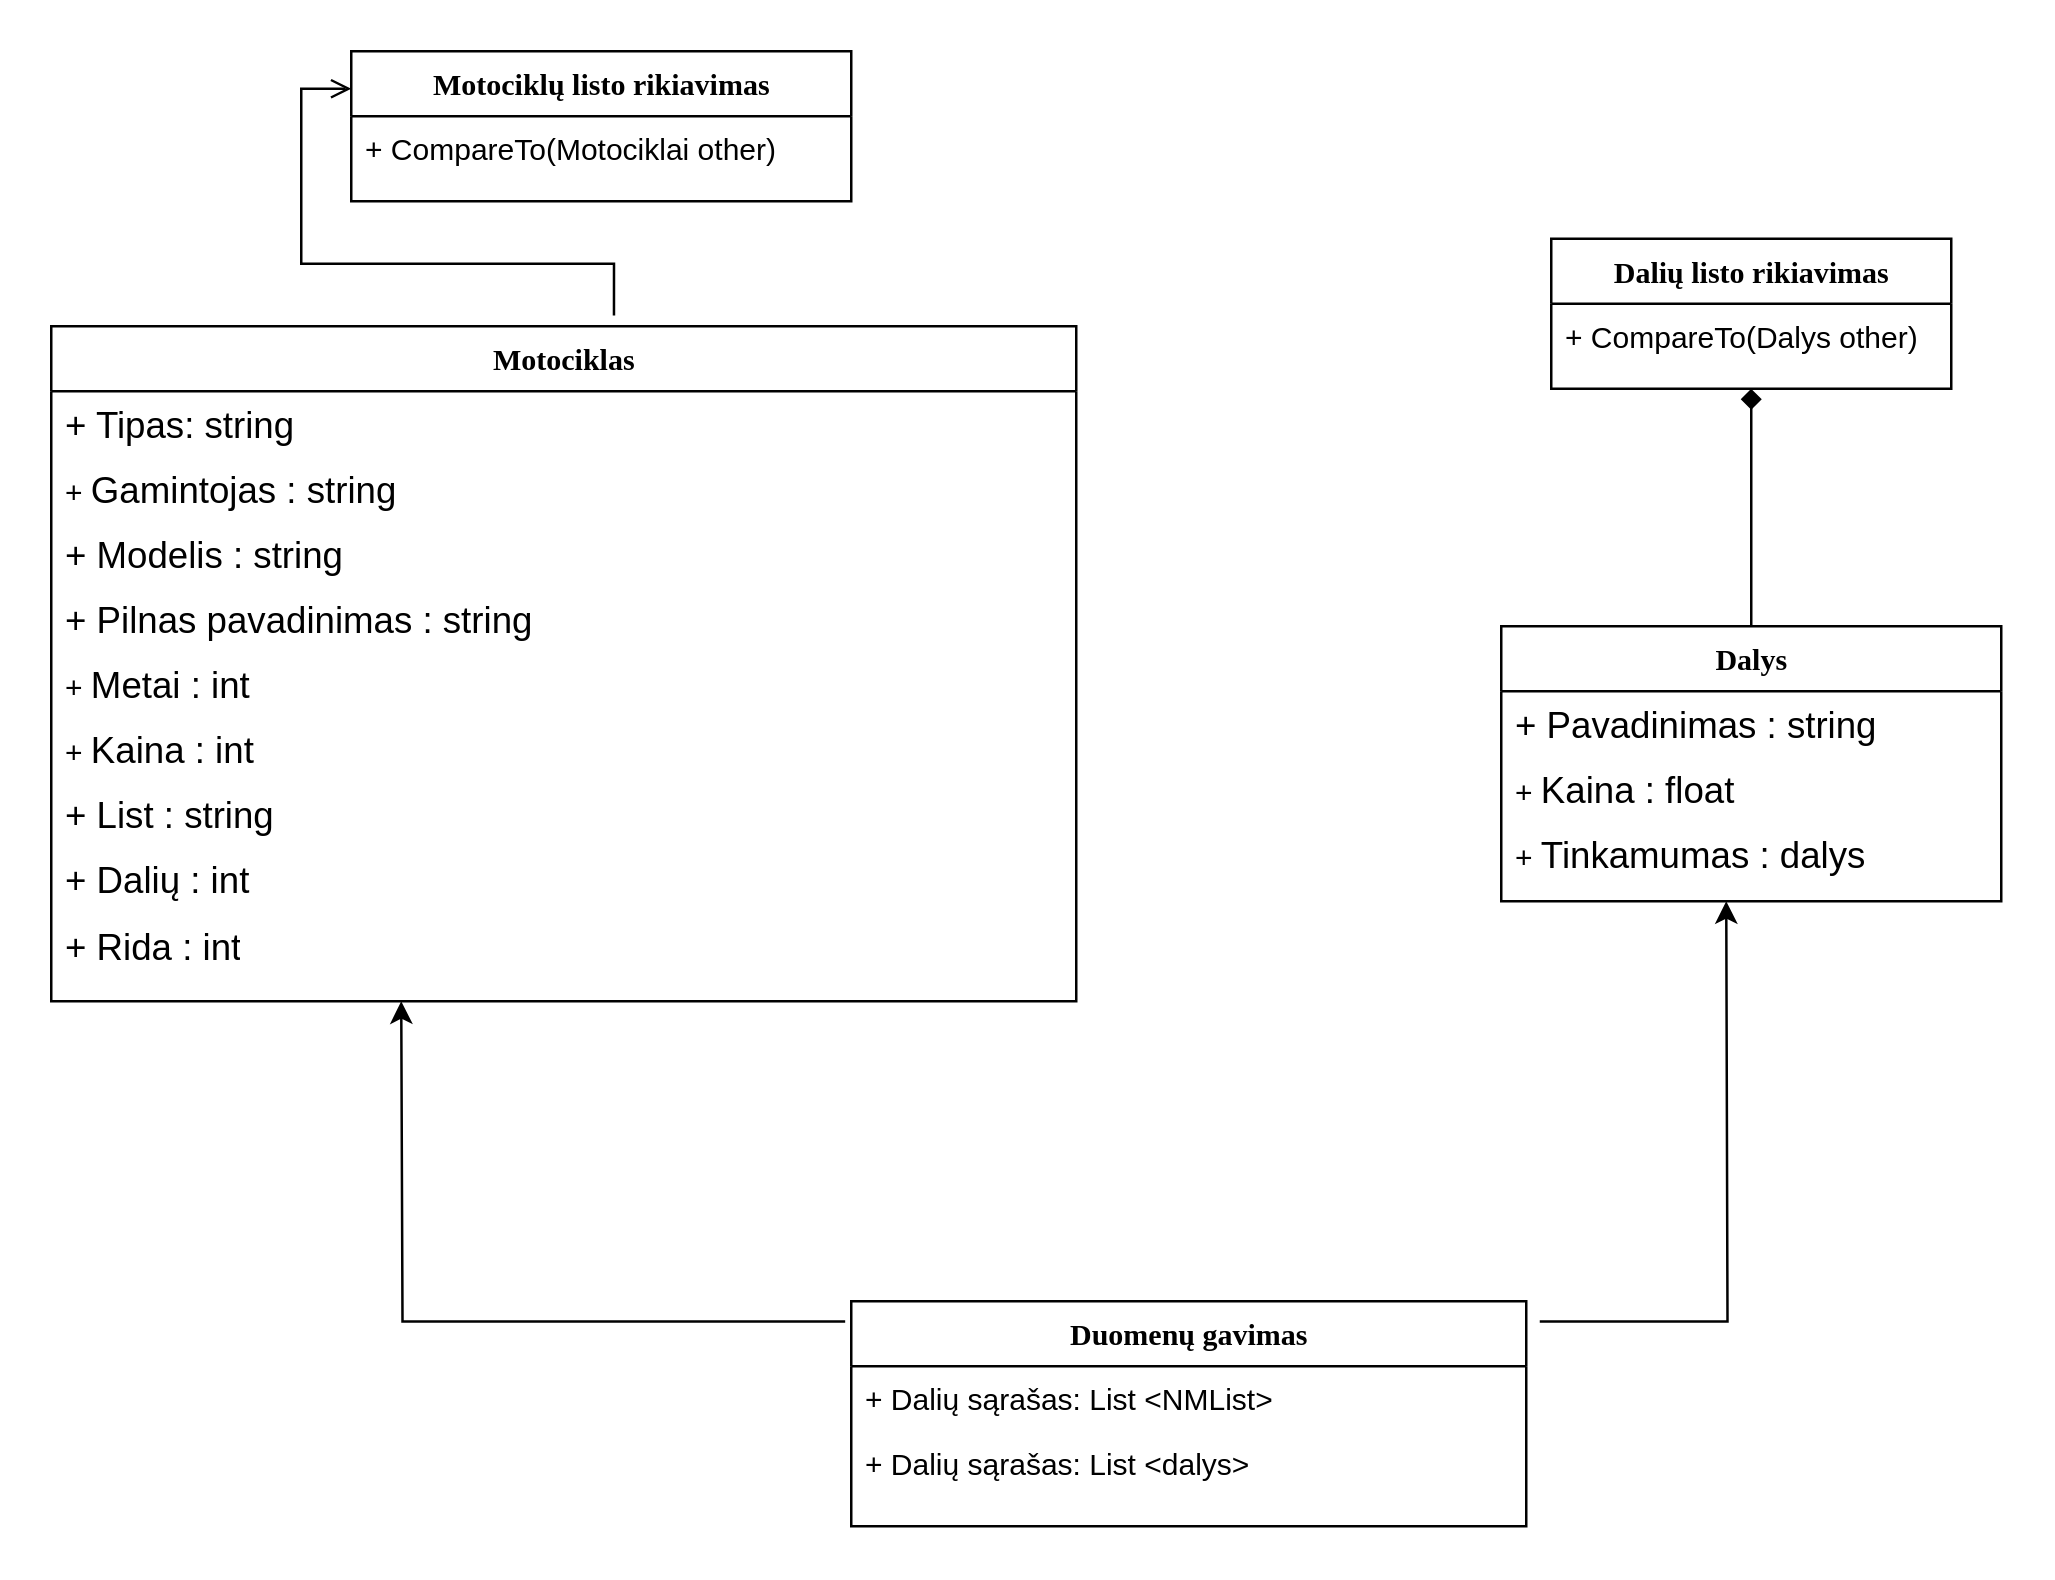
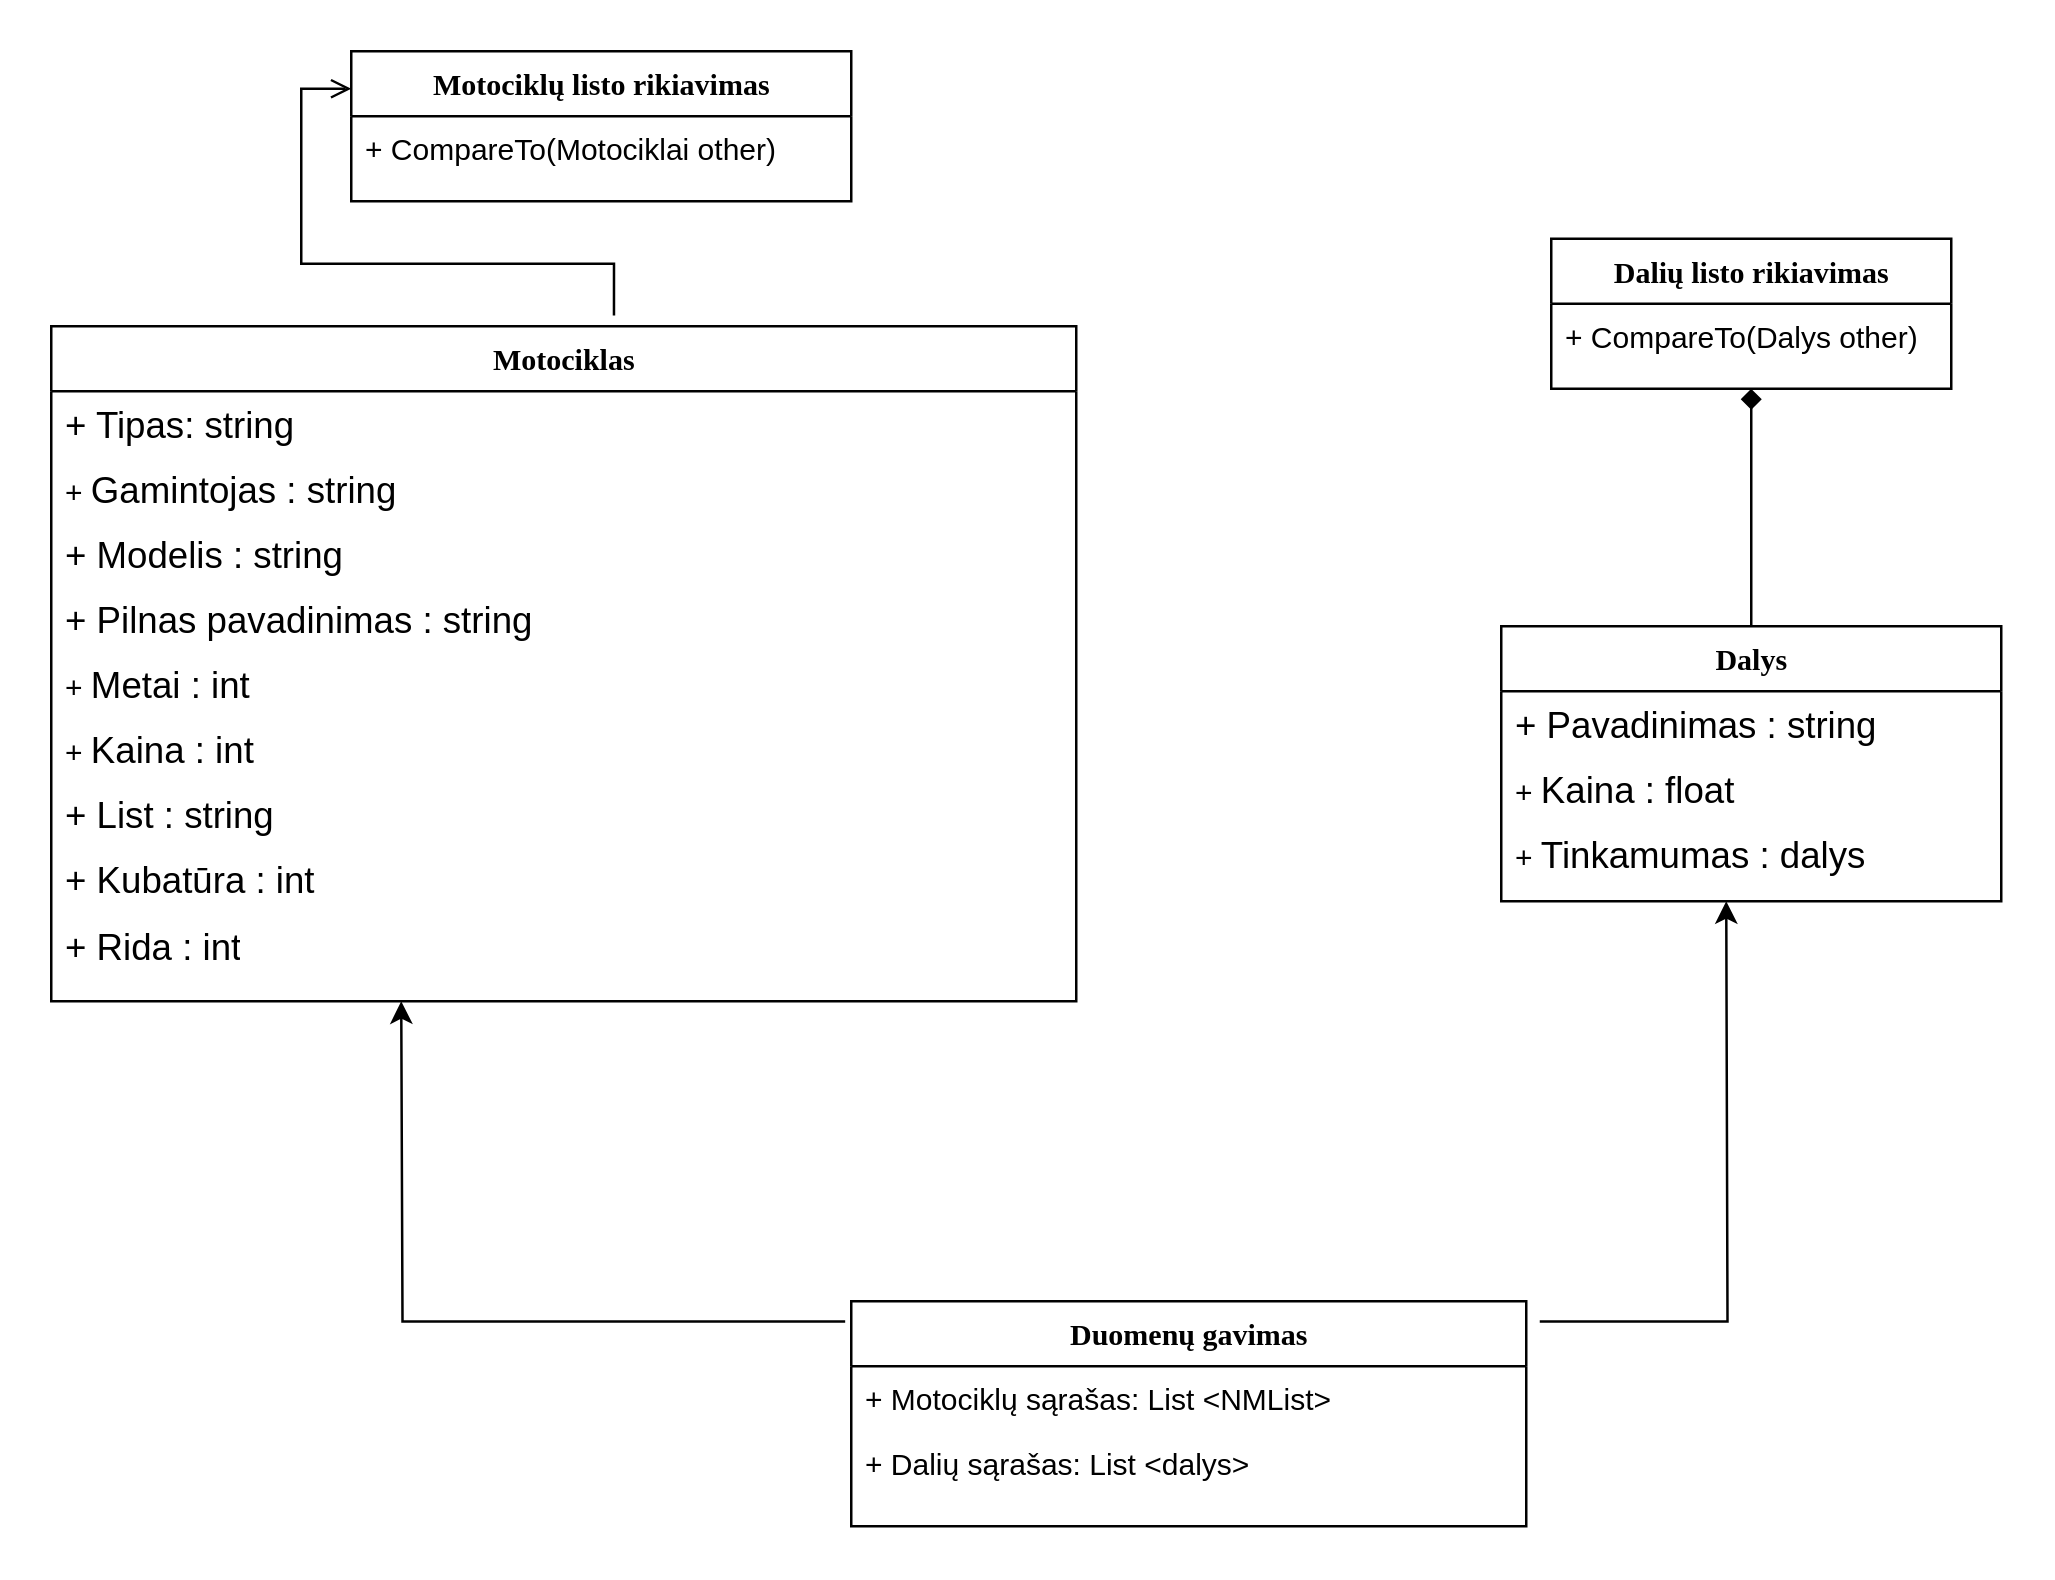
node "+ Dalių : int": label "+ Dalių : int" -> "+ Kubatūra : int"
node "+ Dalių sąrašas: List <NMList>": label "+ Dalių sąrašas: List <NMList>" -> "+ Motociklų sąrašas: List <NMList>"
